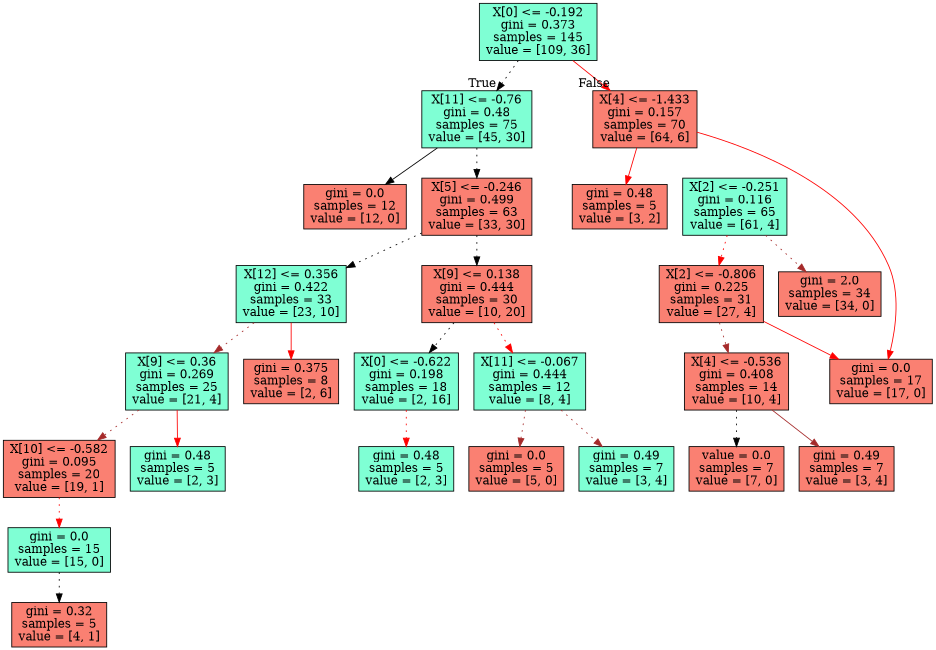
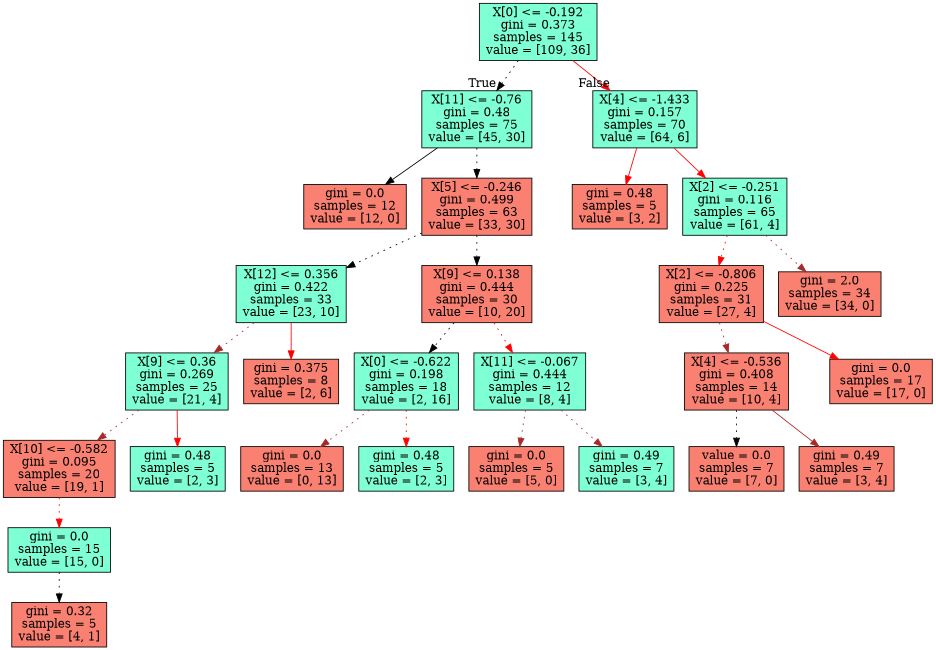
node "X[4] <= -1.433 gini = 0.157 samples = 70 value = [64, 6]": fillcolor salmon -> aquamarine
edge "X[4] <= -1.433 gini = 0.157 samples = 70 value = [64, 6]" -> "gini = 0.0 samples = 17 value = [17, 0]": now "X[4] <= -1.433 gini = 0.157 samples = 70 value = [64, 6]" -> "X[2] <= -0.251 gini = 0.116 samples = 65 value = [61, 4]"
node "gini = 0.0 samples = 13 value = [0, 13]": added
